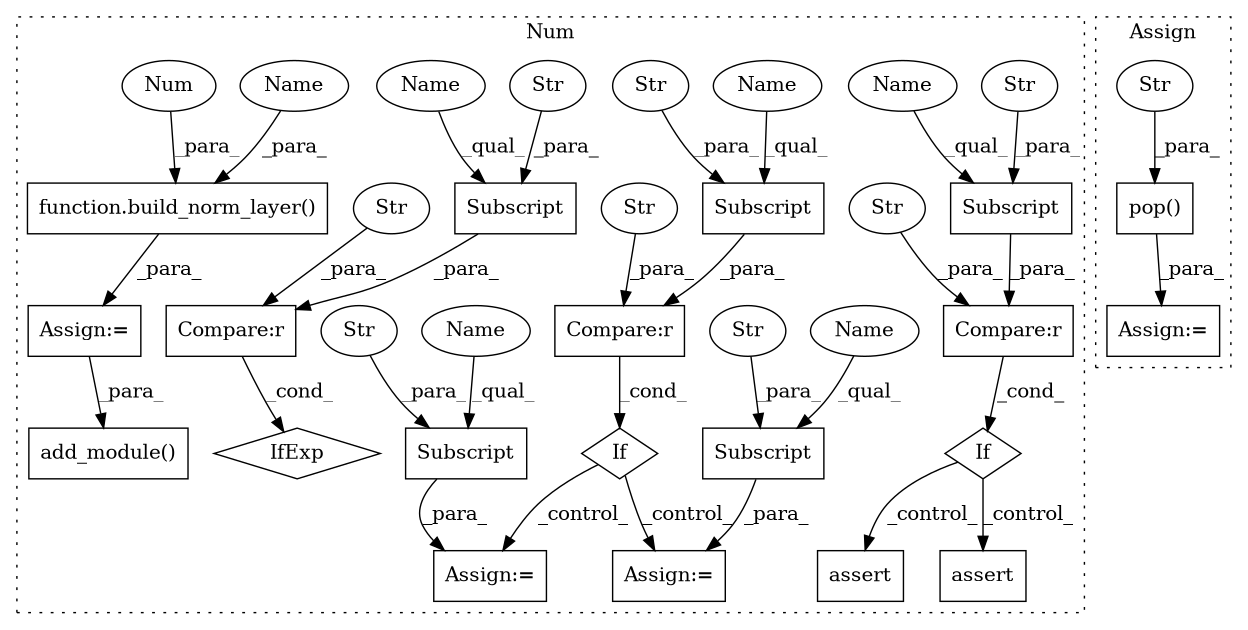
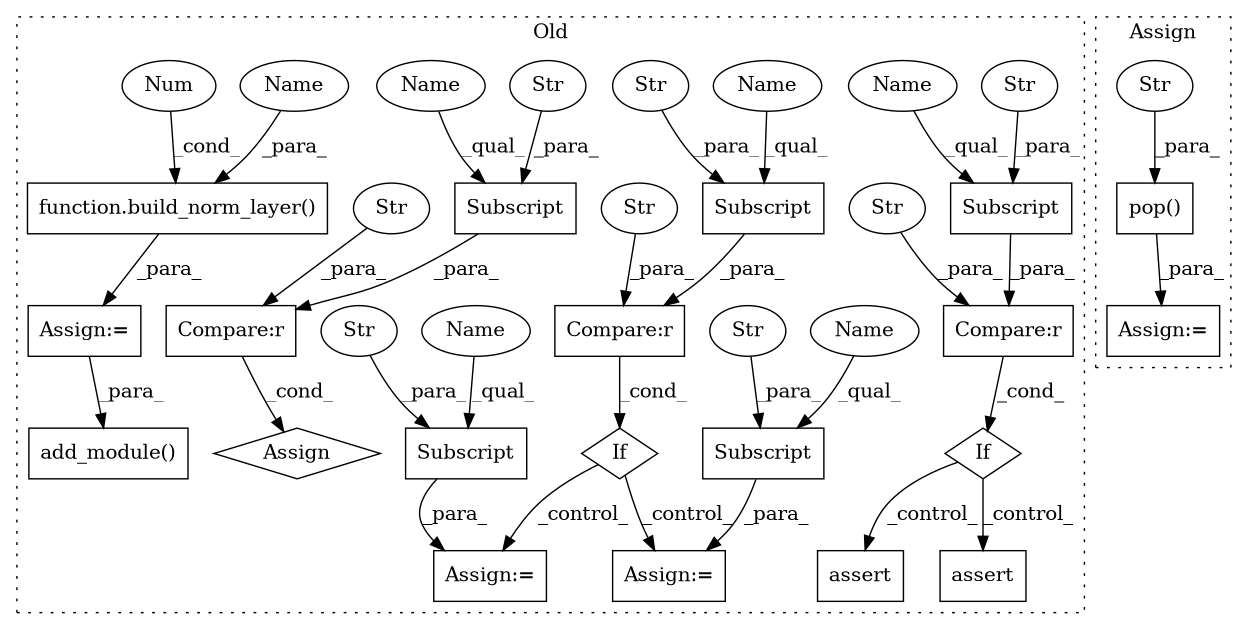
cluster "Num": label "Num" -> "Old"
edge "Num" -> "function.build_norm_layer()": label "_para_" -> "_cond_"
node "IfExp": label "IfExp" -> "Assign"
